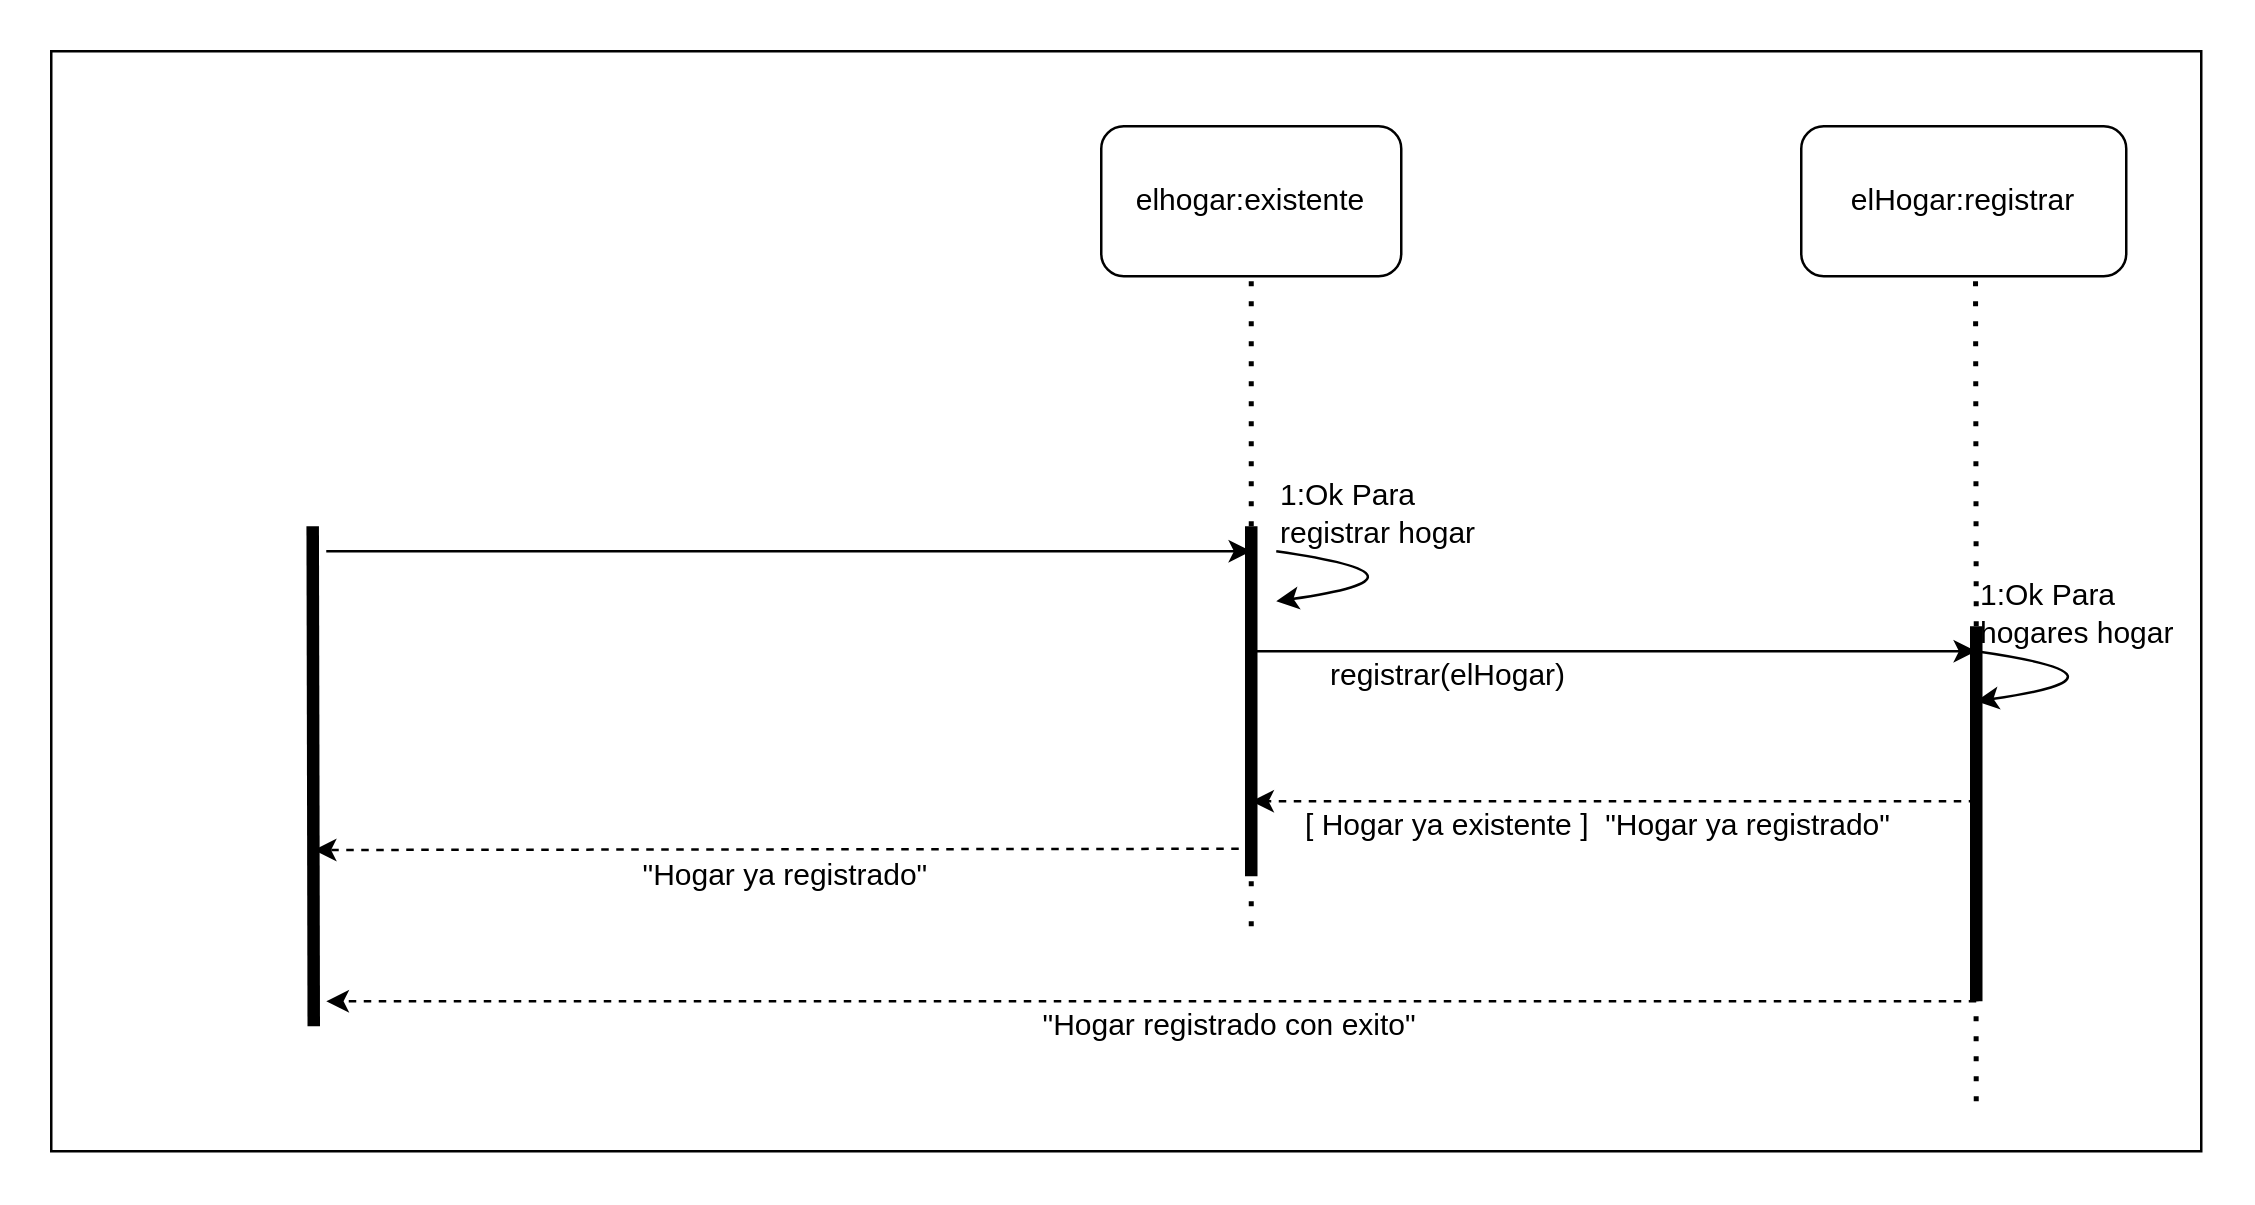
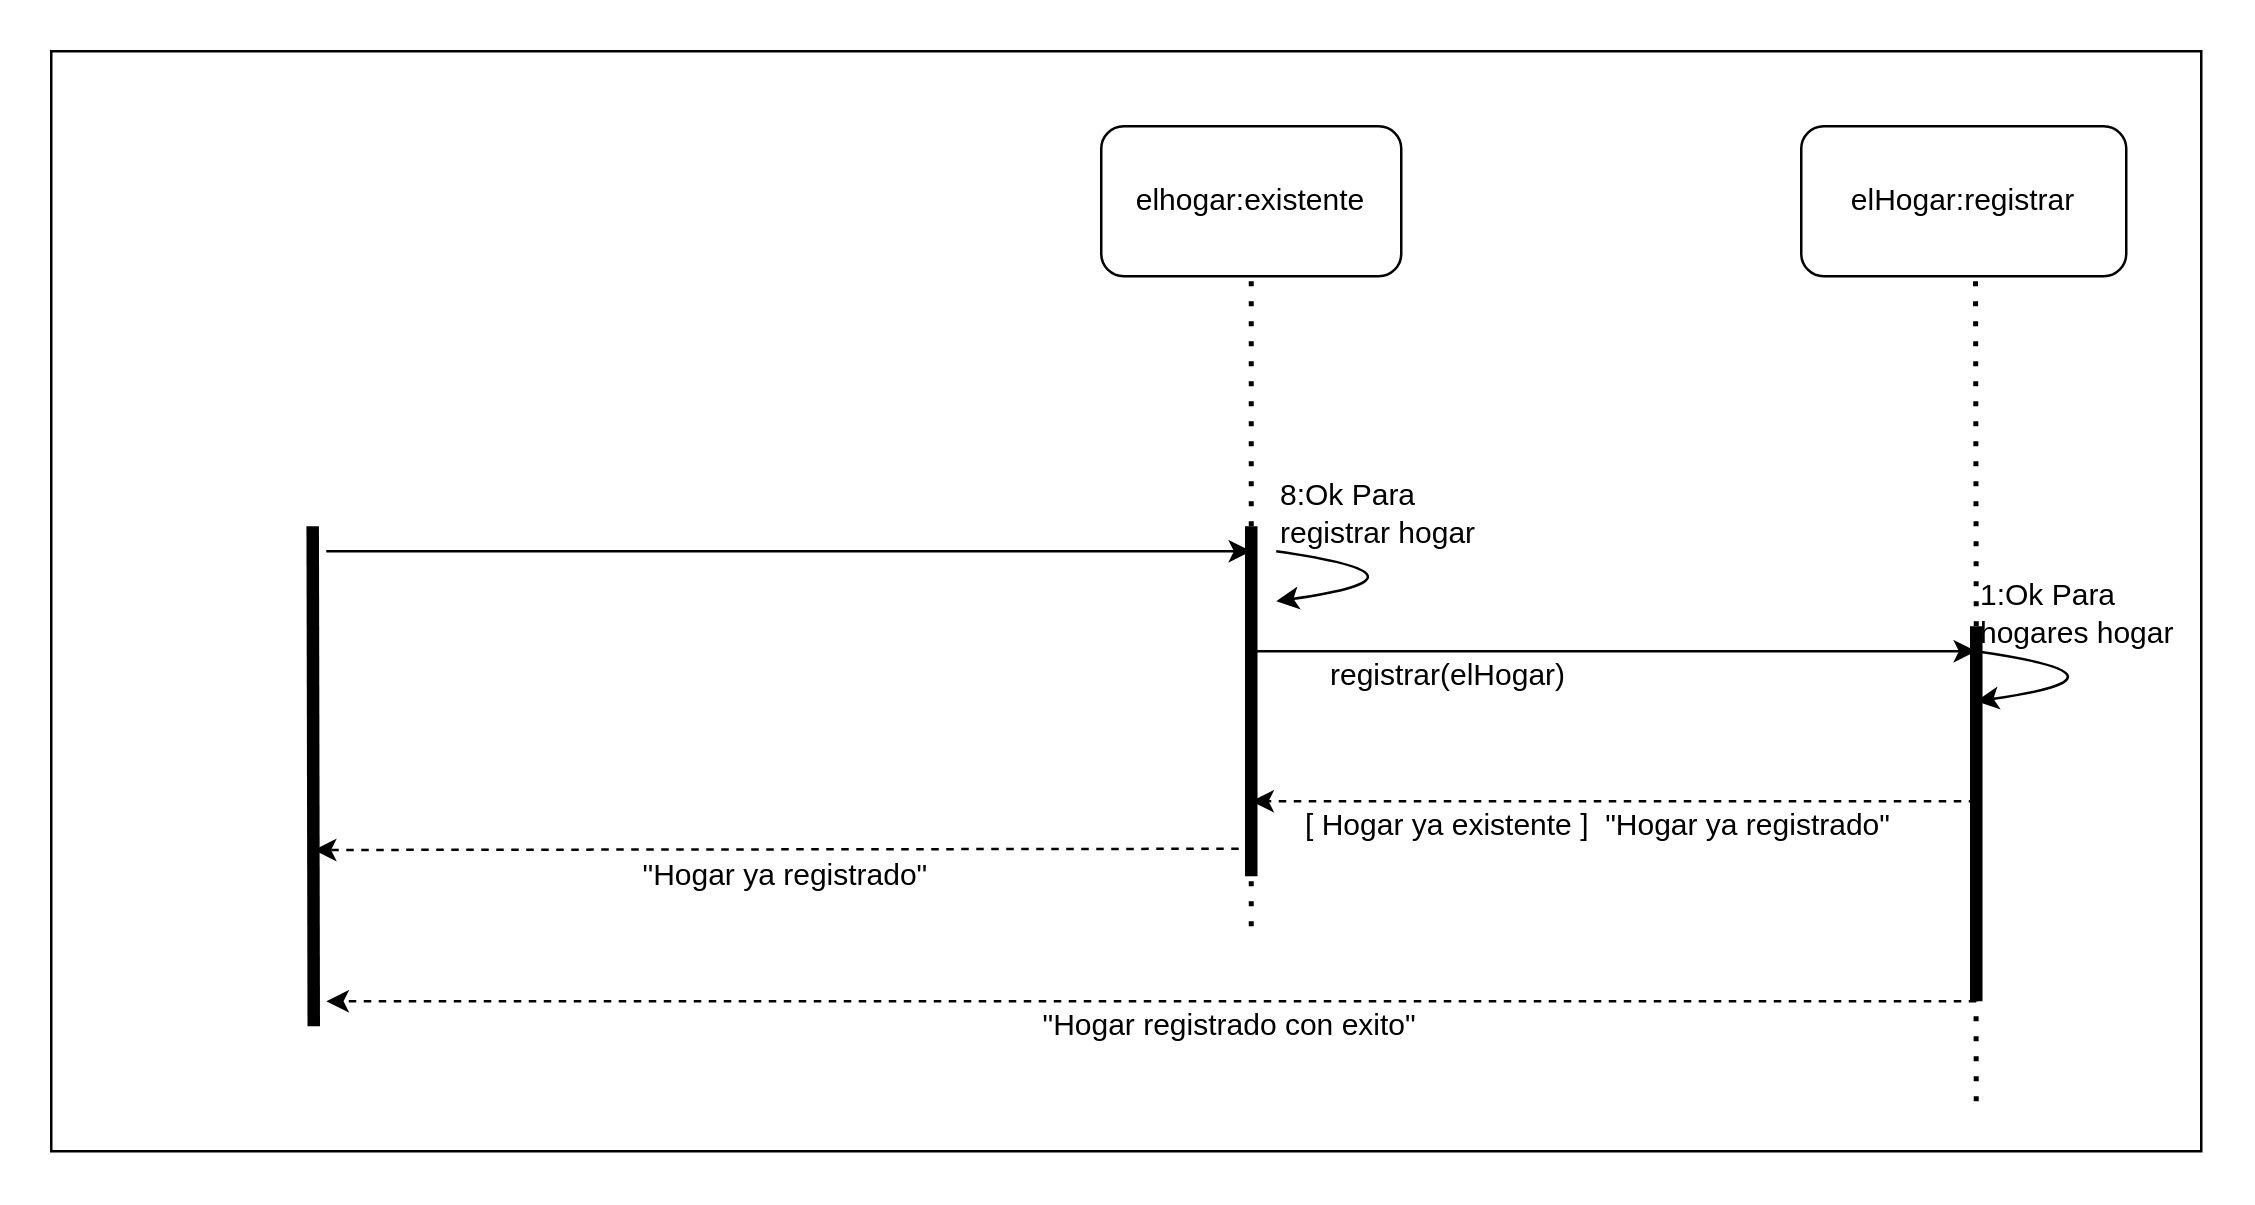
node "1:Ok Para registrar hogar": label "1:Ok Para registrar hogar" -> "8:Ok Para registrar hogar"
